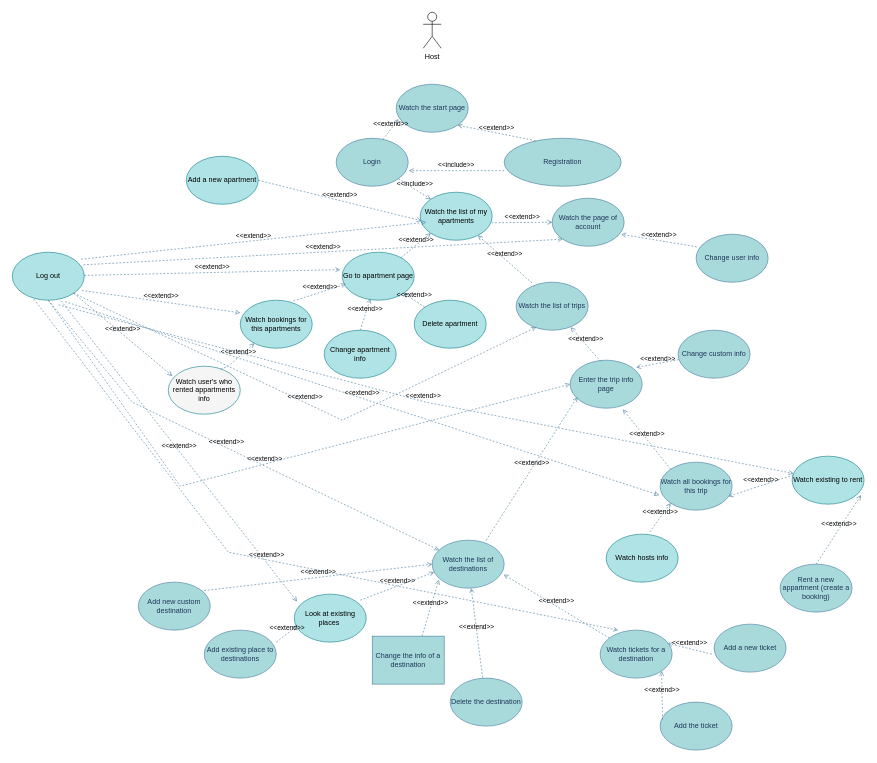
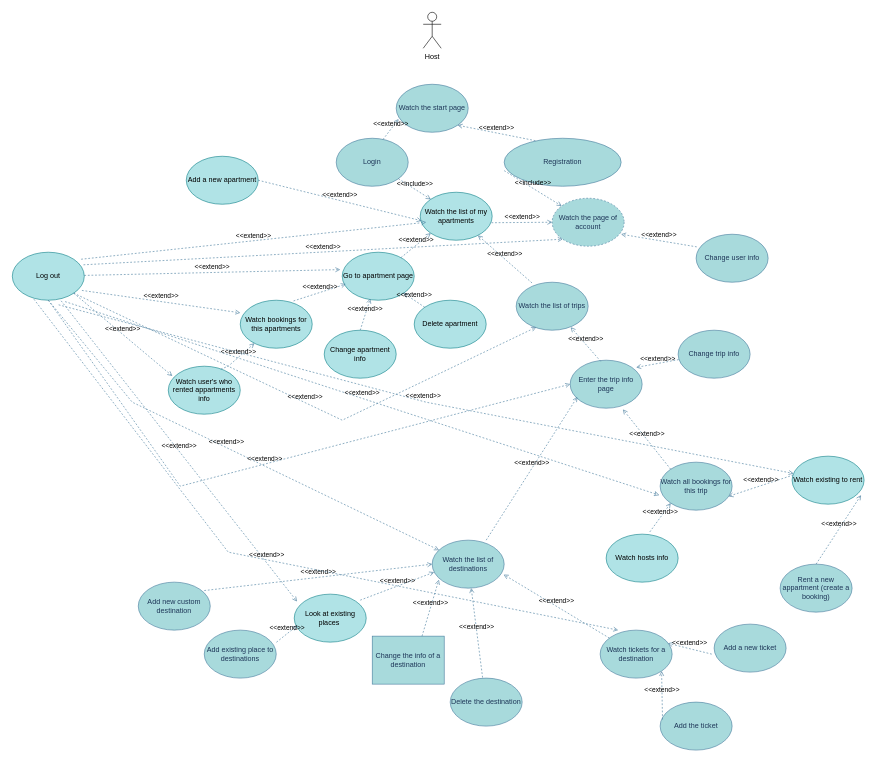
edge "Registration" -> "Login": now "Registration" -> "Watch the page of account"
node "Watch the page of account": style solid -> dashed
node "Change custom info": label "Change custom info" -> "Change trip info"
node "Watch user's who rented appartments info": fillcolor #f5f5f5 -> #b0e3e6
